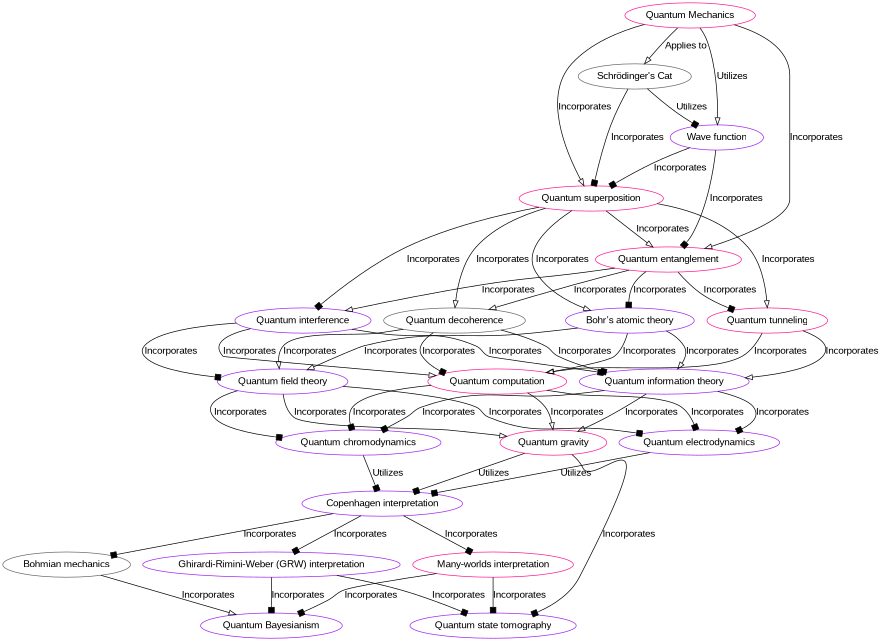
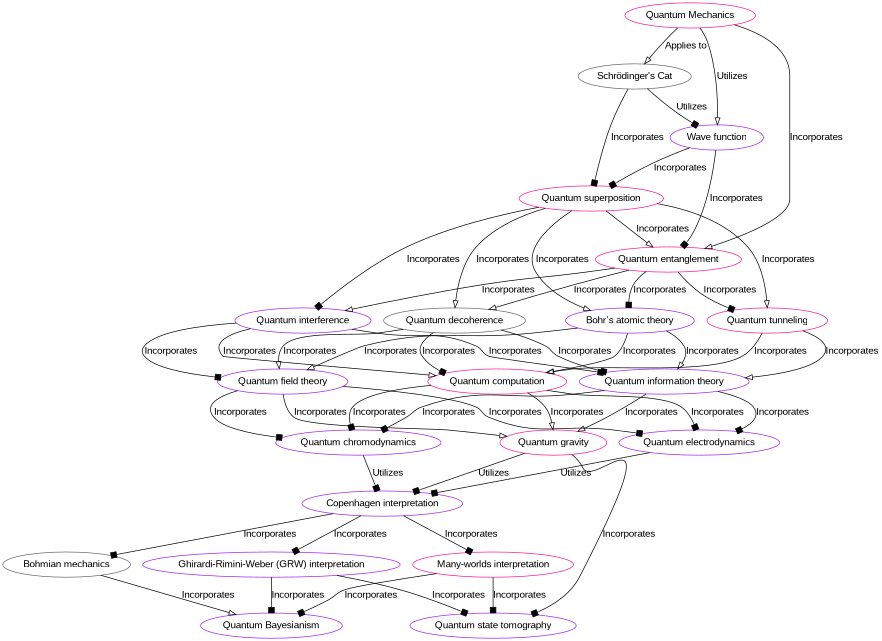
edge "Quantum Mechanics" -> "Quantum superposition": removed, label "Incorporates"
